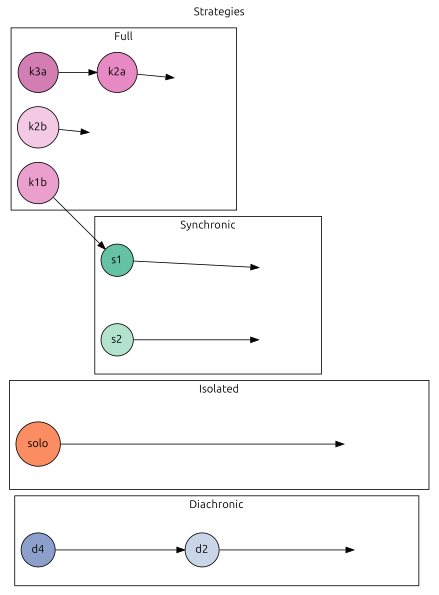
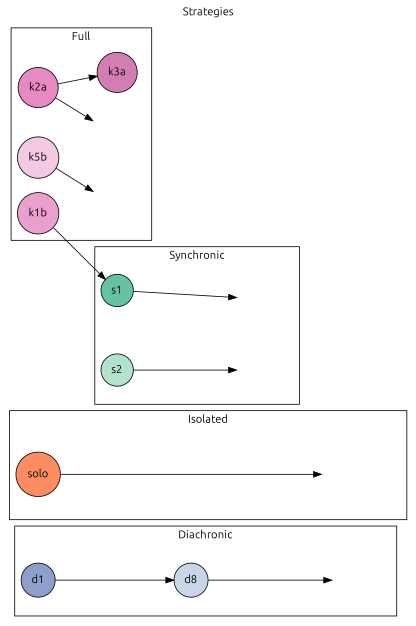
edge "k3a" -> "k2a": reversed
node "k2b": label "k2b" -> "k5b"
node "d4": label "d4" -> "d1"
node "d2": label "d2" -> "d8"
